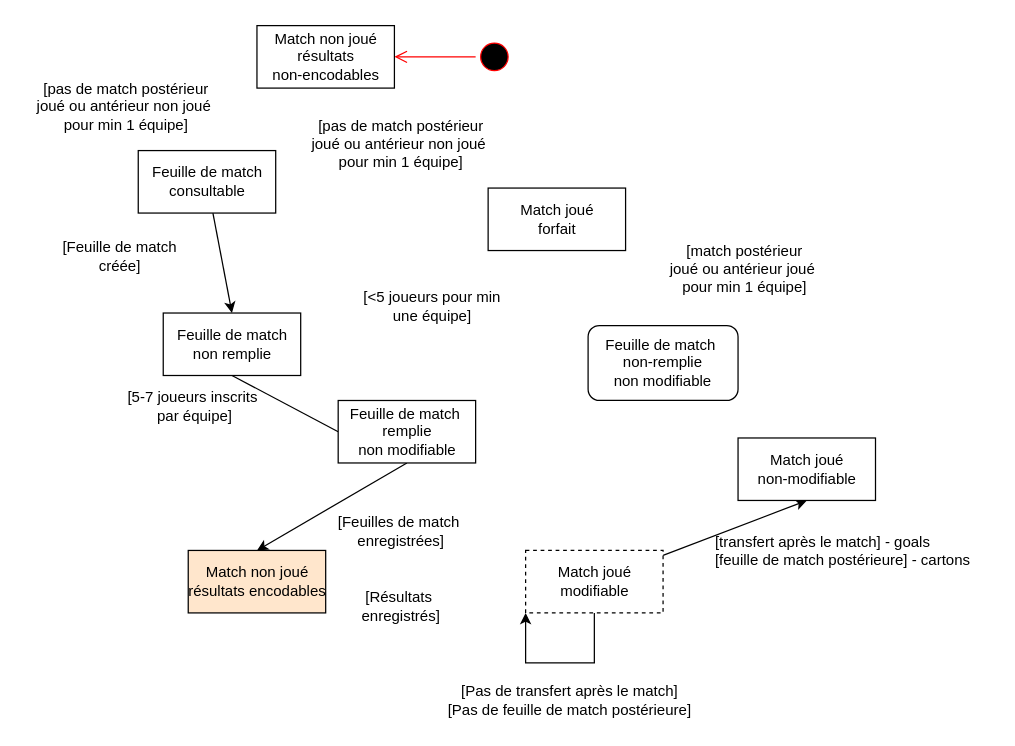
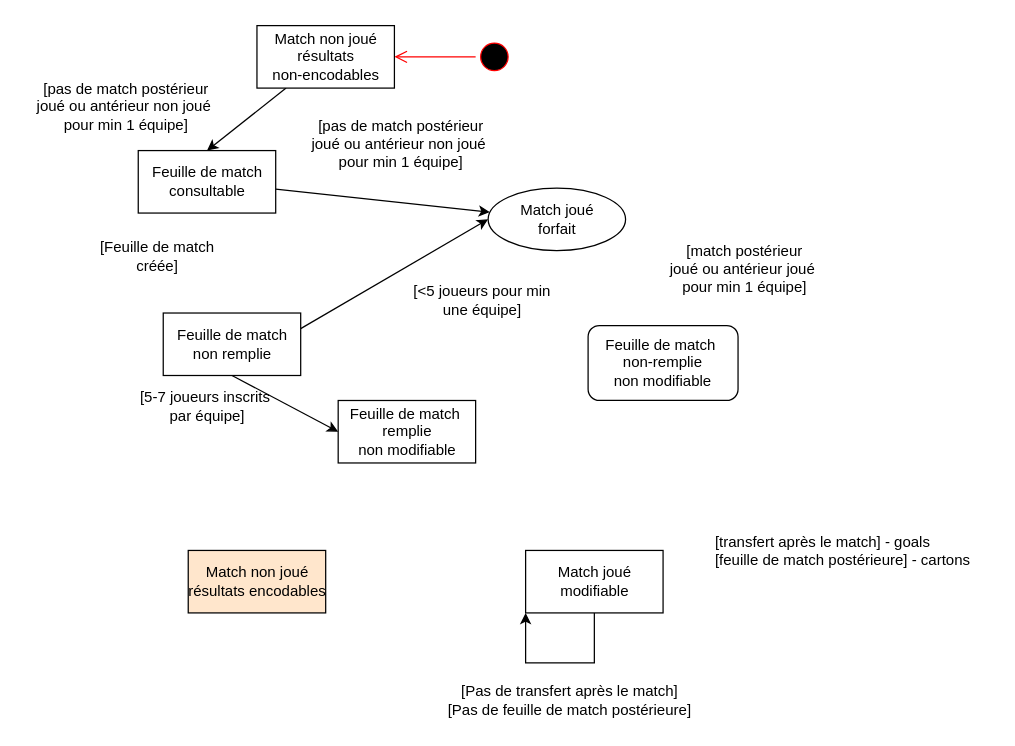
edge "Match non joué résultats non-encodables" -> "Feuille de match consultable": added
node "Match joué forfait": shape rectangle -> ellipse
node "[Feuille de match créée]": moved (119, 257) -> (157, 257)
edge "Feuille de match consultable" -> "Feuille de match non remplie": now "Feuille de match consultable" -> "Match joué forfait"
edge "Feuille de match non remplie" -> "Match joué forfait": added
node "[<5 joueurs pour min une équipe]": moved (432, 307) -> (482, 301)
node "[5-7 joueurs inscrits par équipe]": moved (194, 407) -> (207, 407)
edge "Feuille de match non remplie" -- "Feuille de match remplie non modifiable": arrowhead none -> classic
node "Match joué non-modifiable": removed
edge "Feuille de match remplie non modifiable" -> "Match non joué résultats encodables": removed
edge "Match joué modifiable" -> "Match joué non-modifiable": removed
node "[Feuilles de match enregistrées]": removed
node "Match joué modifiable": style dashed -> solid
node "[Résultats enregistrés]": removed
